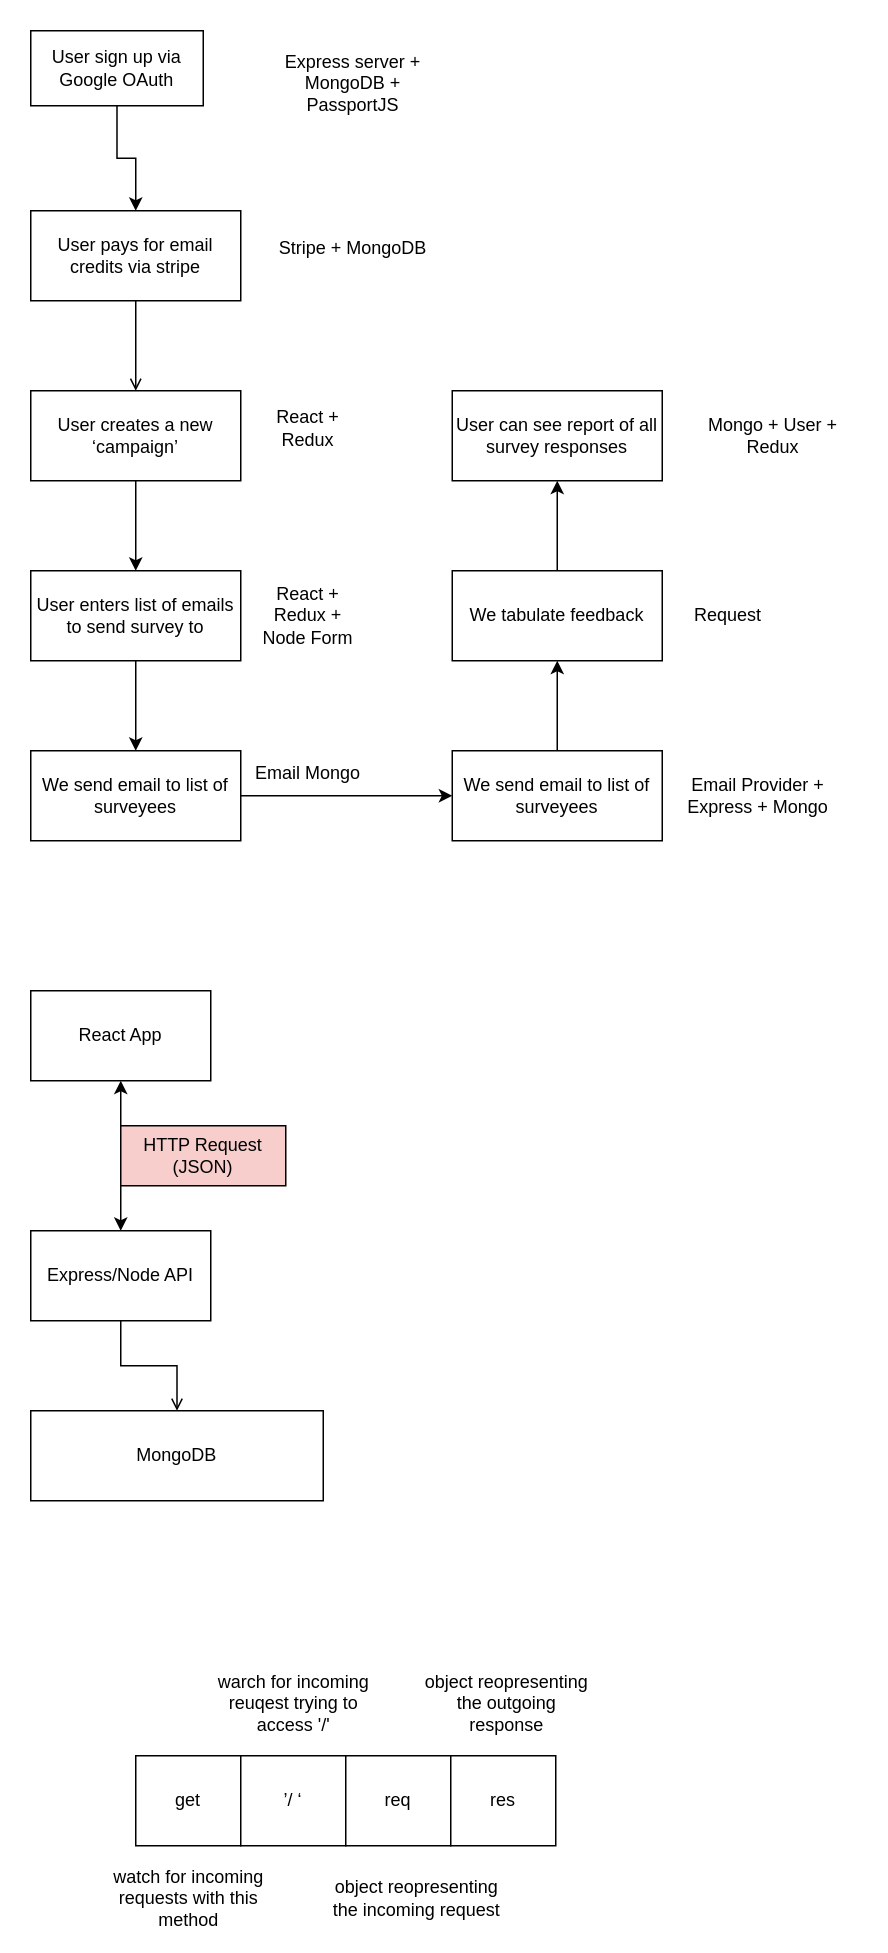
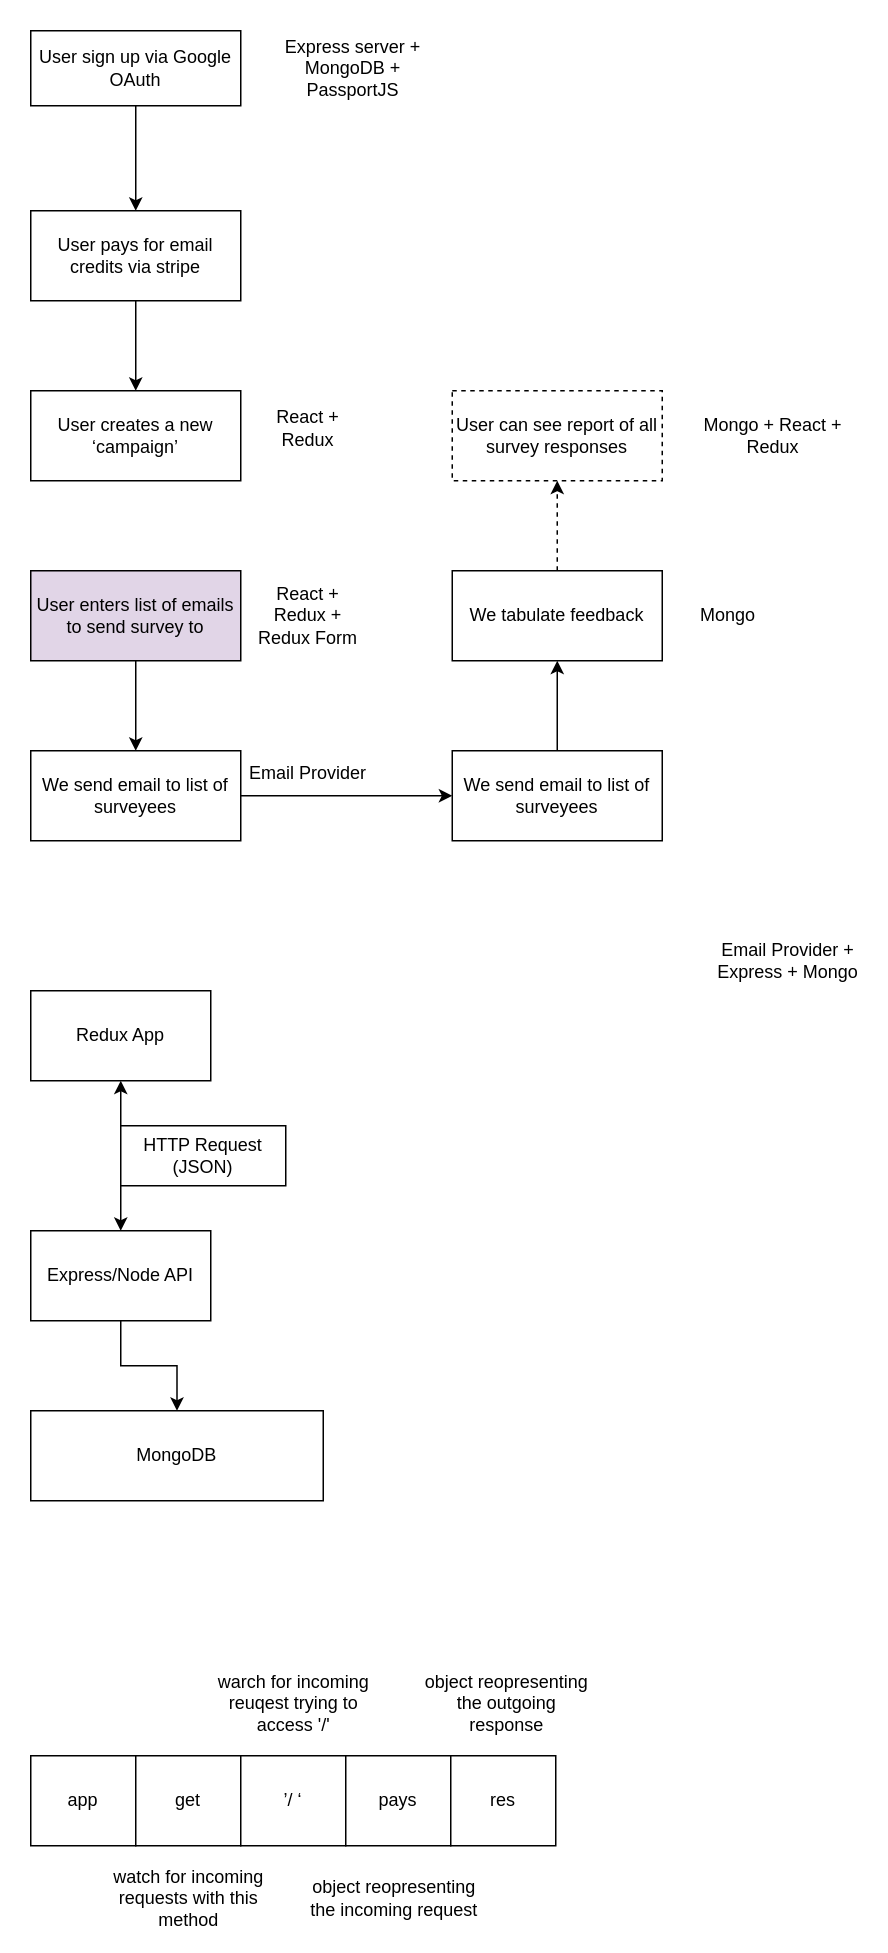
node "User sign up via Google OAuth": size 173x75 -> 210x75
node "Express server + MongoDB + PassportJS": moved (353, 83) -> (353, 68)
node "Stripe + MongoDB": removed
edge "User pays for email credits via stripe" -> "User creates a new ‘campaign’": arrowhead open -> classic
node "User can see report of all survey responses": style solid -> dashed
node "Mongo + User + Redux": label "Mongo + User + Redux" -> "Mongo + React + Redux"
edge "User creates a new ‘campaign’" -> "User enters list of emails to send survey to": removed
edge "We tabulate feedback" -> "User can see report of all survey responses": style solid -> dashed
node "User enters list of emails to send survey to": fillcolor #ffffff -> #e1d5e7
node "React + Redux + Node Form": label "React + Redux + Node Form" -> "React + Redux + Redux Form"
node "Request": label "Request" -> "Mongo"
node "Email Mongo": label "Email Mongo" -> "Email Provider"
node "Email Provider + Express + Mongo": moved (758, 796) -> (788, 961)
node "React App": label "React App" -> "Redux App"
node "HTTP Request (JSON)": fillcolor #f8cecc -> #ffffff
edge "Express/Node API" -> "MongoDB": arrowhead open -> classic
node "app": added
node "req": label "req" -> "pays"
node "object reopresenting the incoming request": moved (417, 1898) -> (395, 1898)
